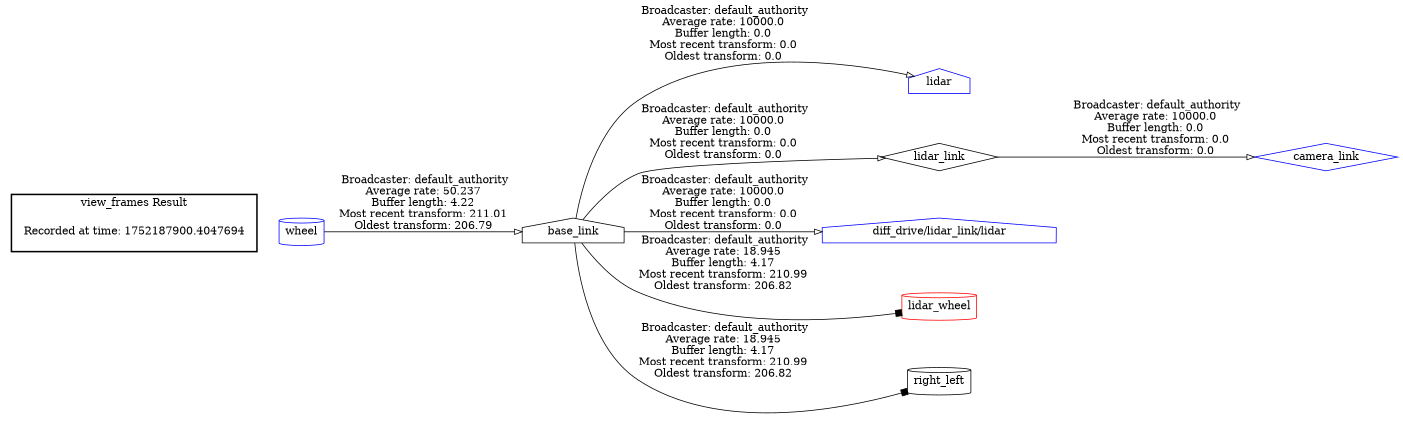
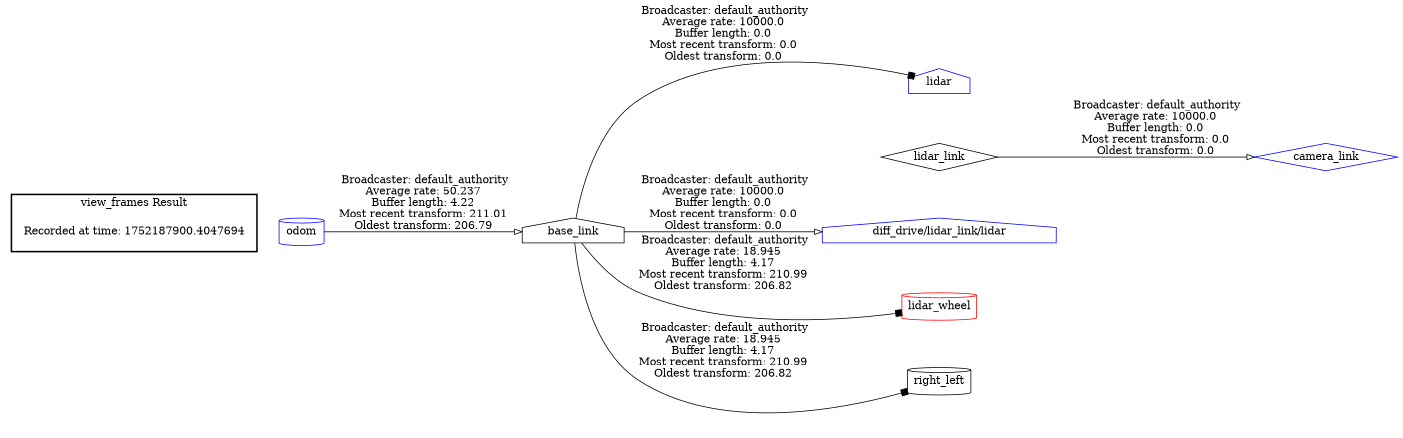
edge "base_link" -> "lidar": arrowhead onormal -> box
edge "base_link" -> "lidar_link": removed, label "Broadcaster: default_authority Average rate: 10000.0 Buffer length: 0.0 Most recent transform: 0.0 Oldest transform: 0.0"
node "wheel": label "wheel" -> "odom"
